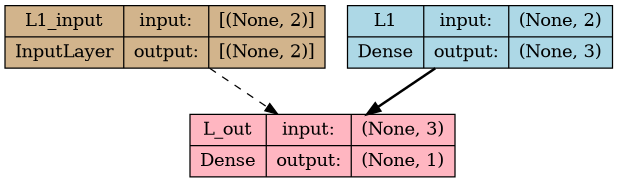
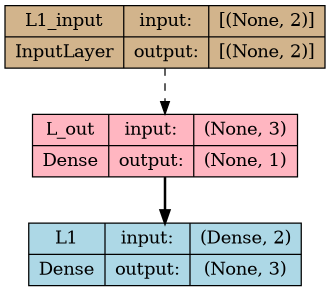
node "L1": text "(None, 2)" -> "(Dense, 2)"
edge "L1" -> "L_out": reversed
